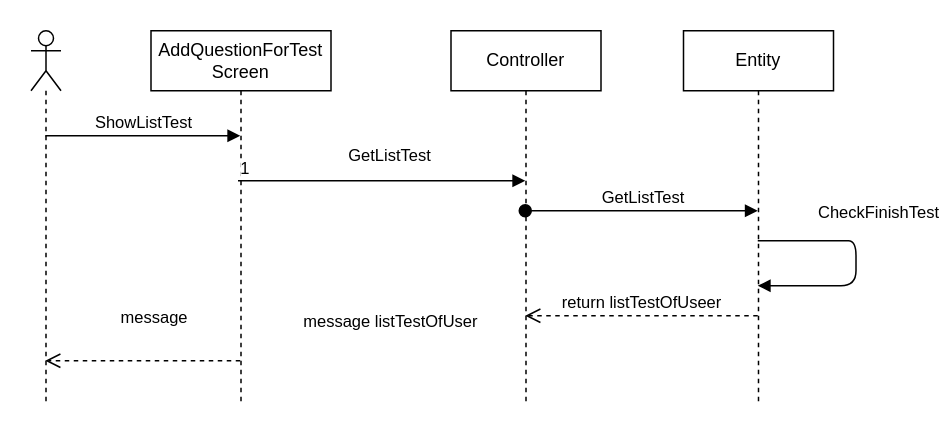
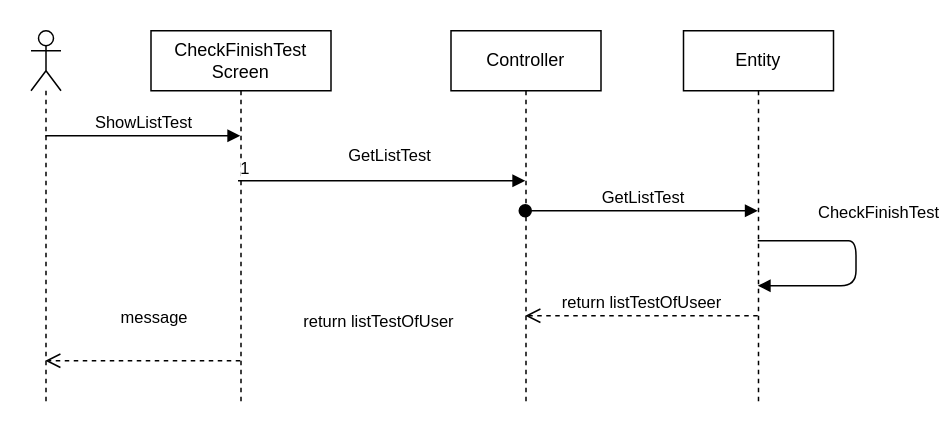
node "AddQuestionForTest Screen": label "AddQuestionForTest Screen" -> "CheckFinishTest Screen"
node "message listTestOfUser": label "message listTestOfUser" -> "return listTestOfUser"
